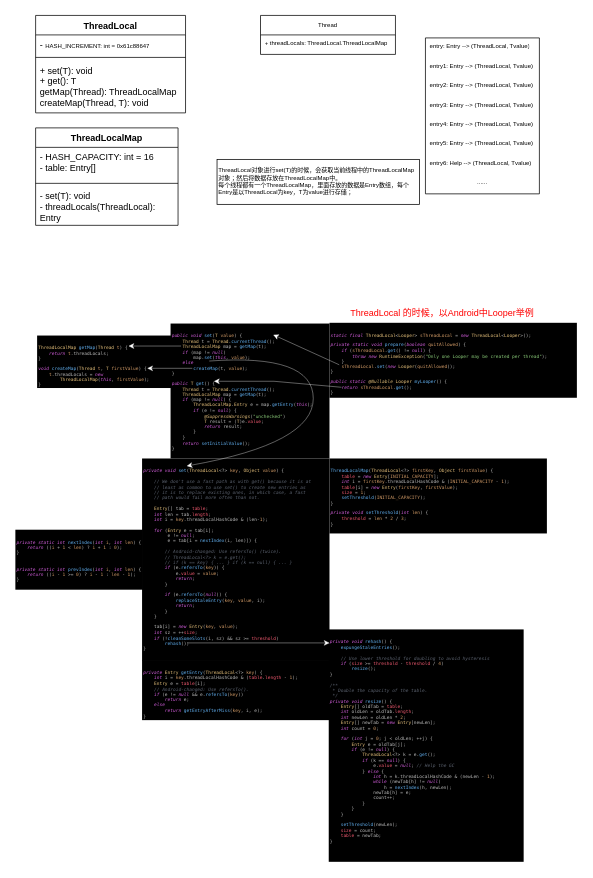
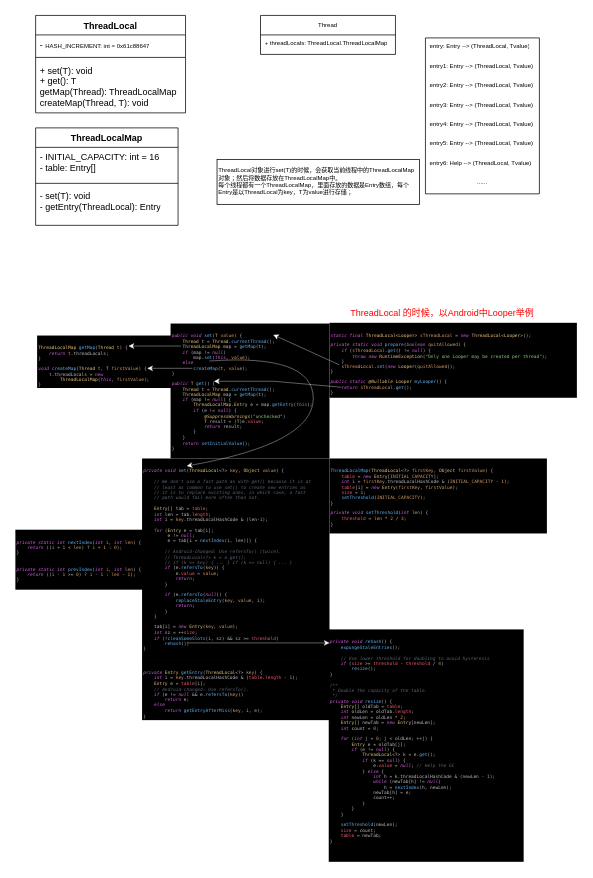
node "- HASH_CAPACITY: int = 16 - table: Entry[]": label "- HASH_CAPACITY: int = 16 - table: Entry[]" -> "- INITIAL_CAPACITY: int = 16 - table: Entry[]"
node "- set(T): void - threadLocals(ThreadLocal): Entry": label "- set(T): void - threadLocals(ThreadLocal): Entry" -> "- set(T): void - getEntry(ThreadLocal): Entry"
